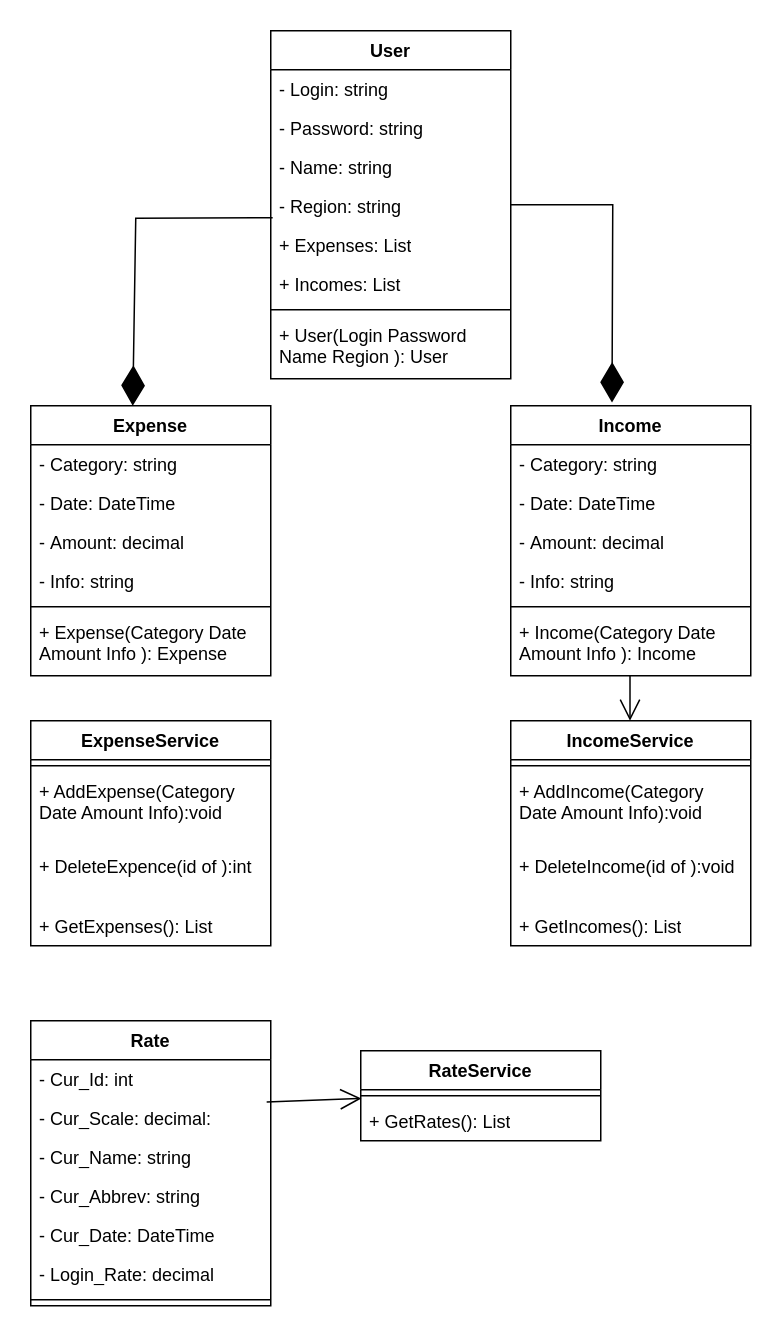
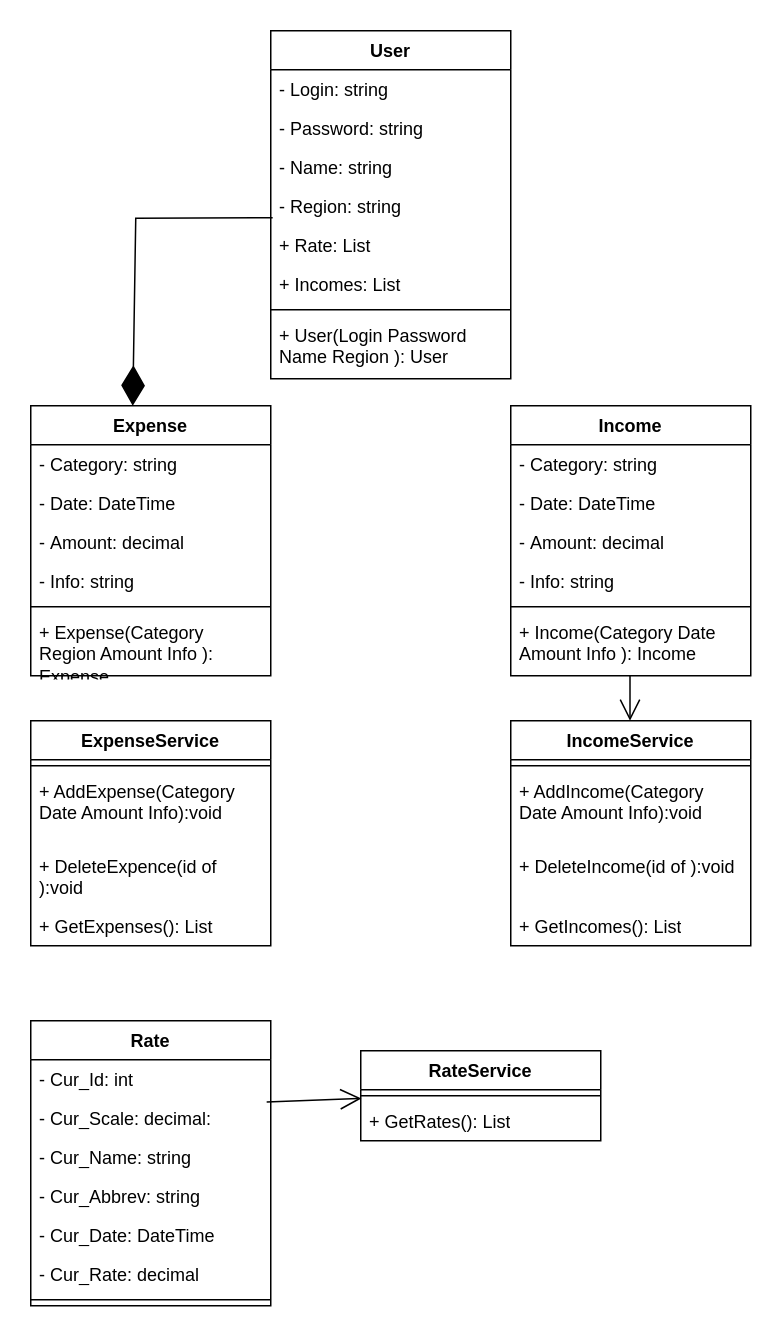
edge "User" -> "Income": removed
node "+ Expenses: List": label "+ Expenses: List" -> "+ Rate: List"
node "+ Expense(Category Date Amount Info ): Expense": label "+ Expense(Category Date Amount Info ): Expense" -> "+ Expense(Category Region Amount Info ): Expense"
node "+ DeleteExpence(id of ):int": label "+ DeleteExpence(id of ):int" -> "+ DeleteExpence(id of ):void"
node "- Login_Rate: decimal": label "- Login_Rate: decimal" -> "- Cur_Rate: decimal"
